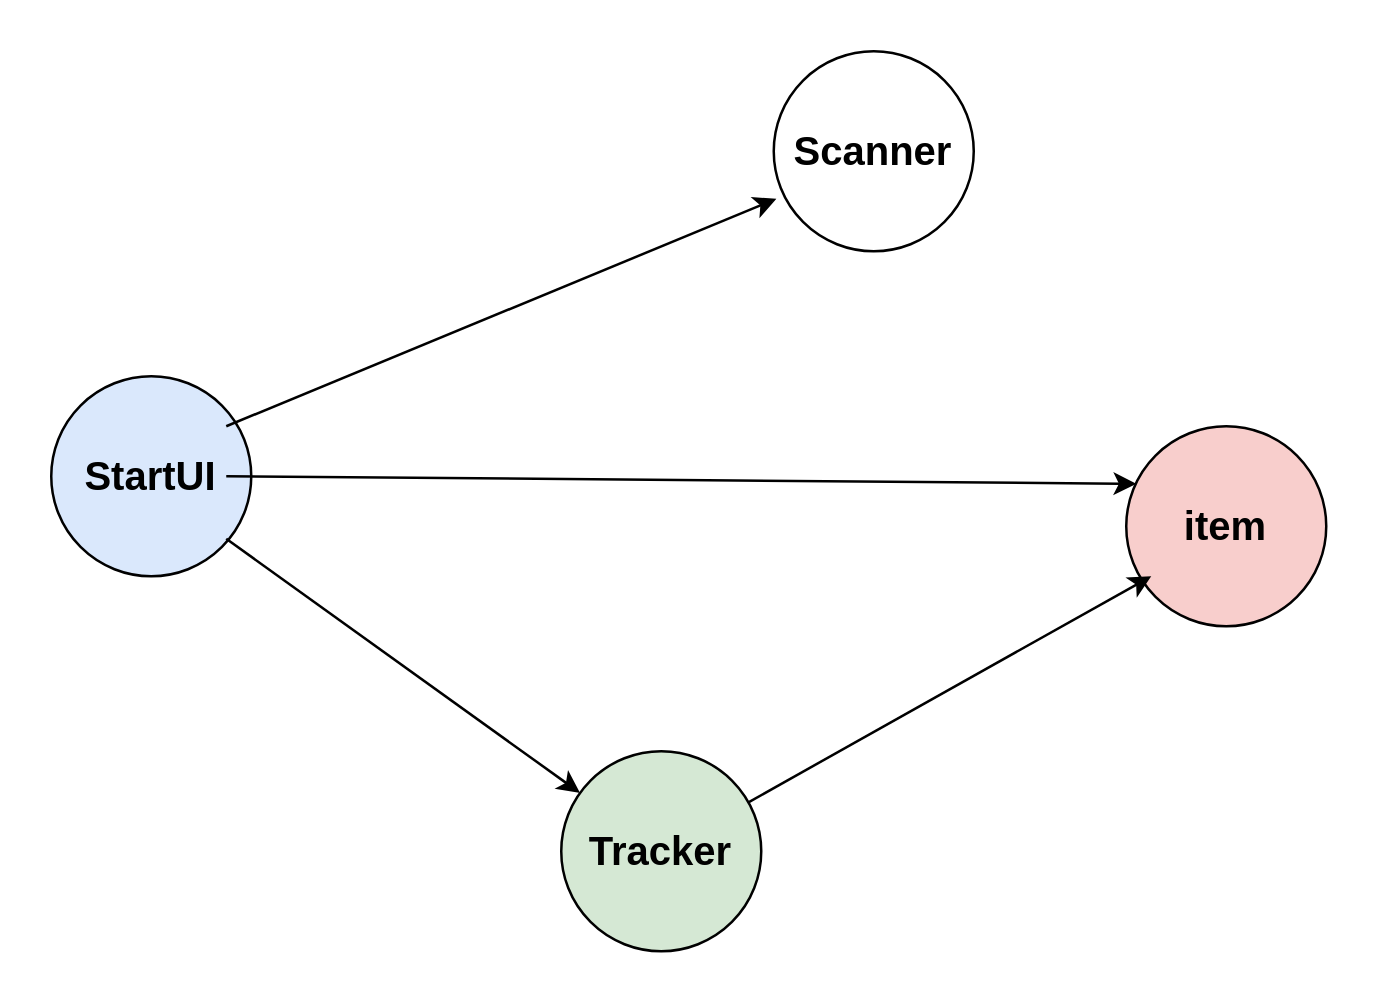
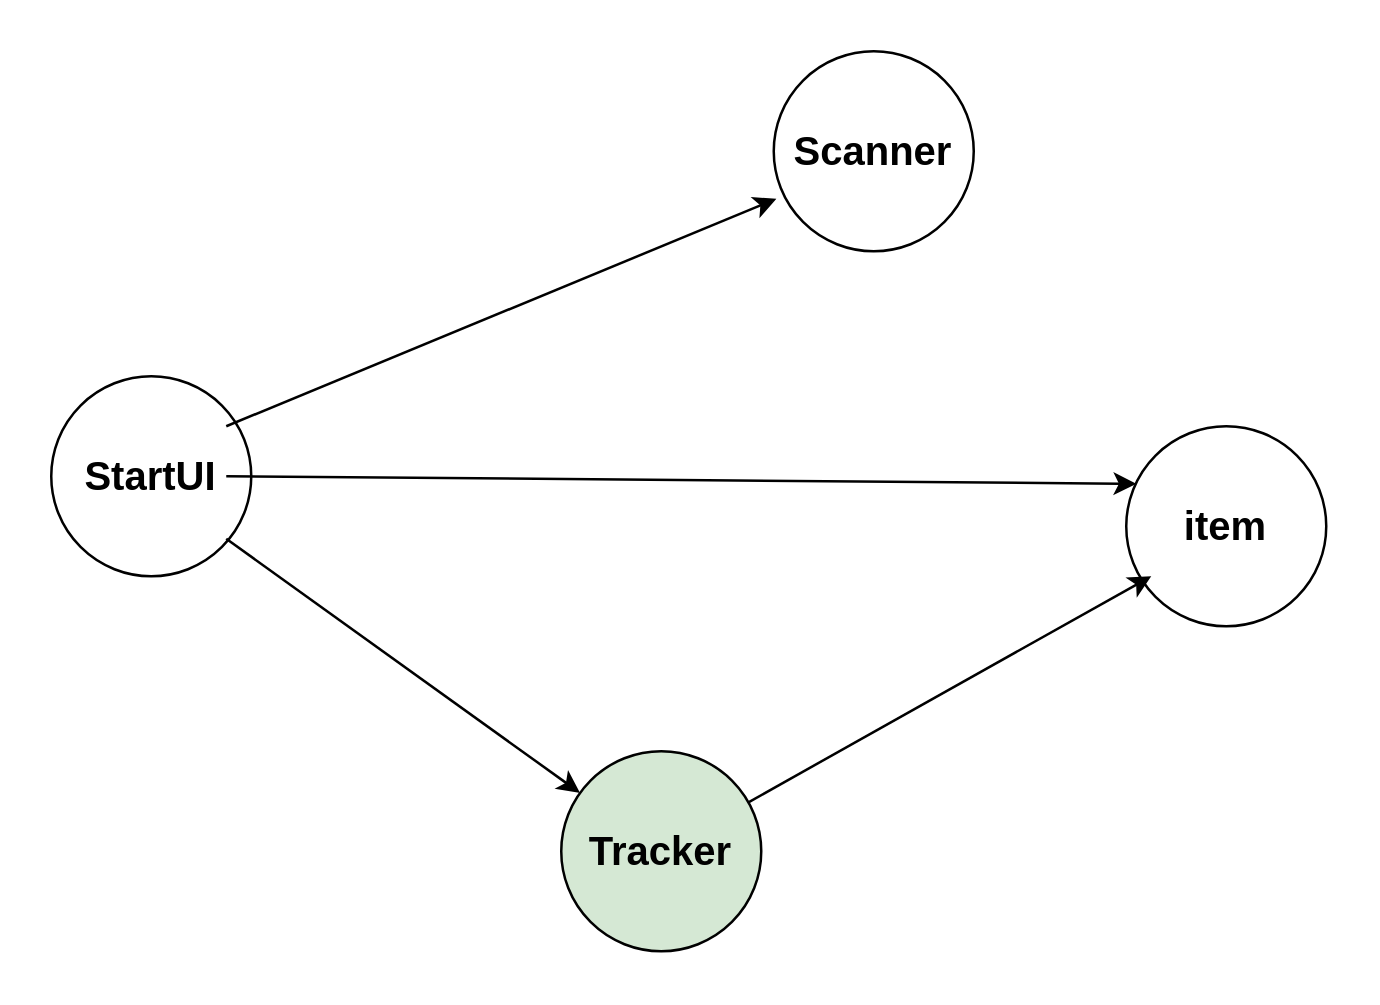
node "StartUI": fillcolor #dae8fc -> #ffffff
node "item": fillcolor #f8cecc -> #ffffff
